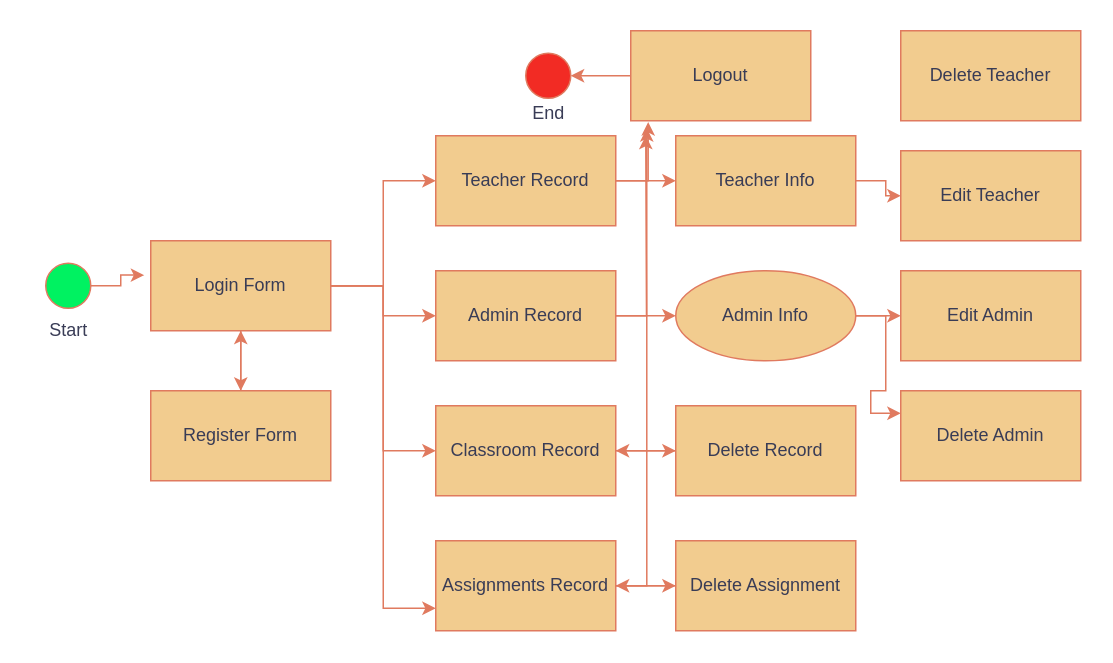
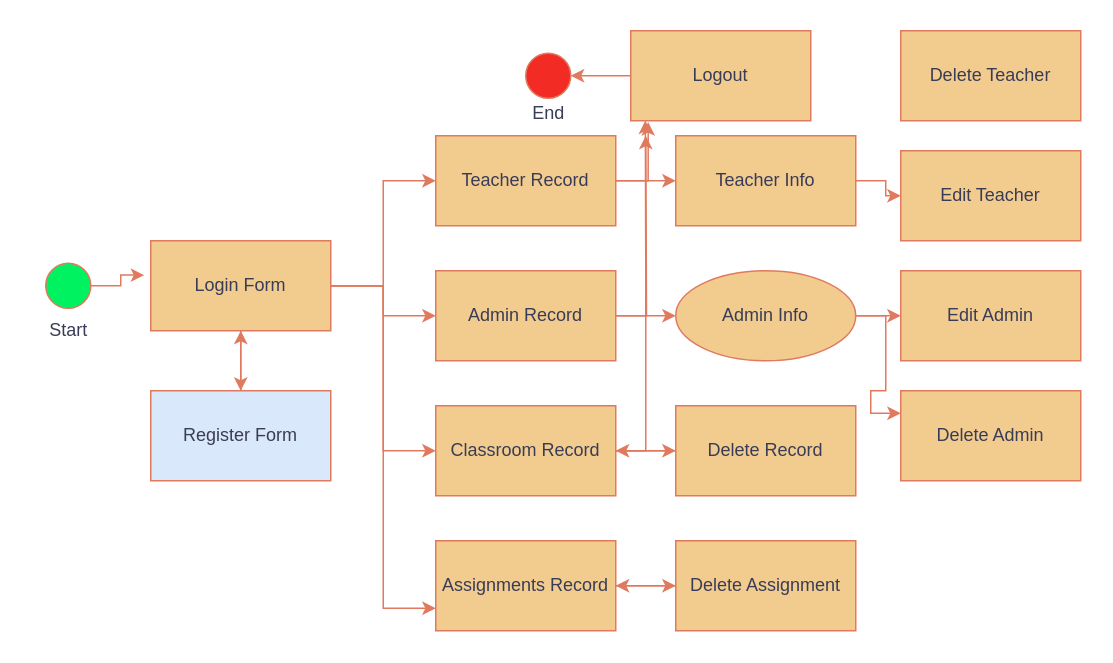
edge "Classroom Record" -> "Logout": added
node "Register Form": fillcolor #f2cc8f -> #dae8fc
edge "Assignments Record" -> "Logout": removed
